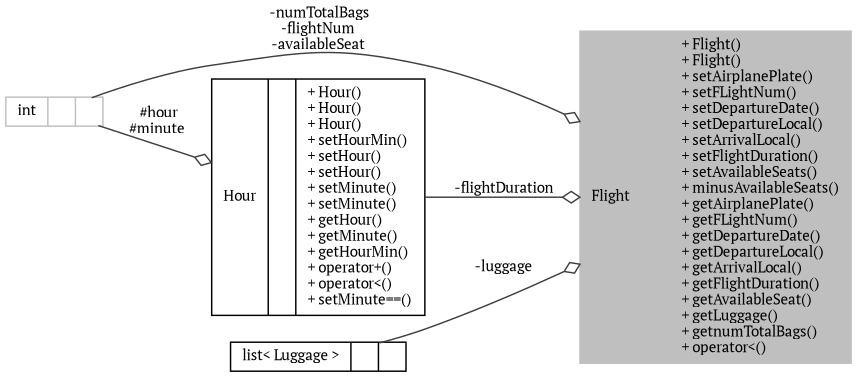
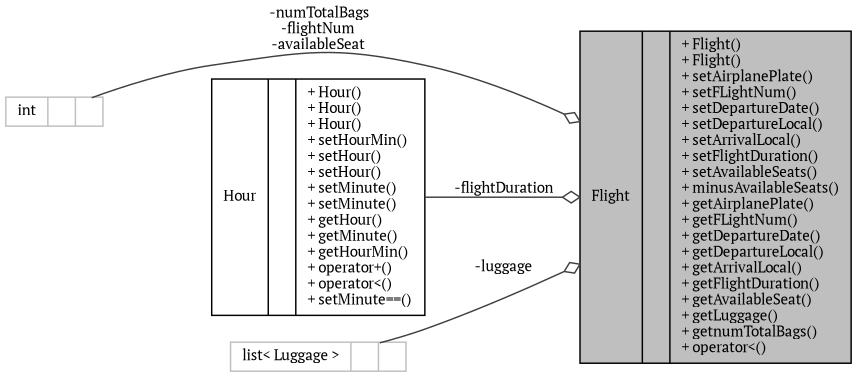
edge "int" -> "Hour": removed, label "#hour #minute"
node "Flight": color grey75 -> black
node "list< Luggage >": color black -> grey75
